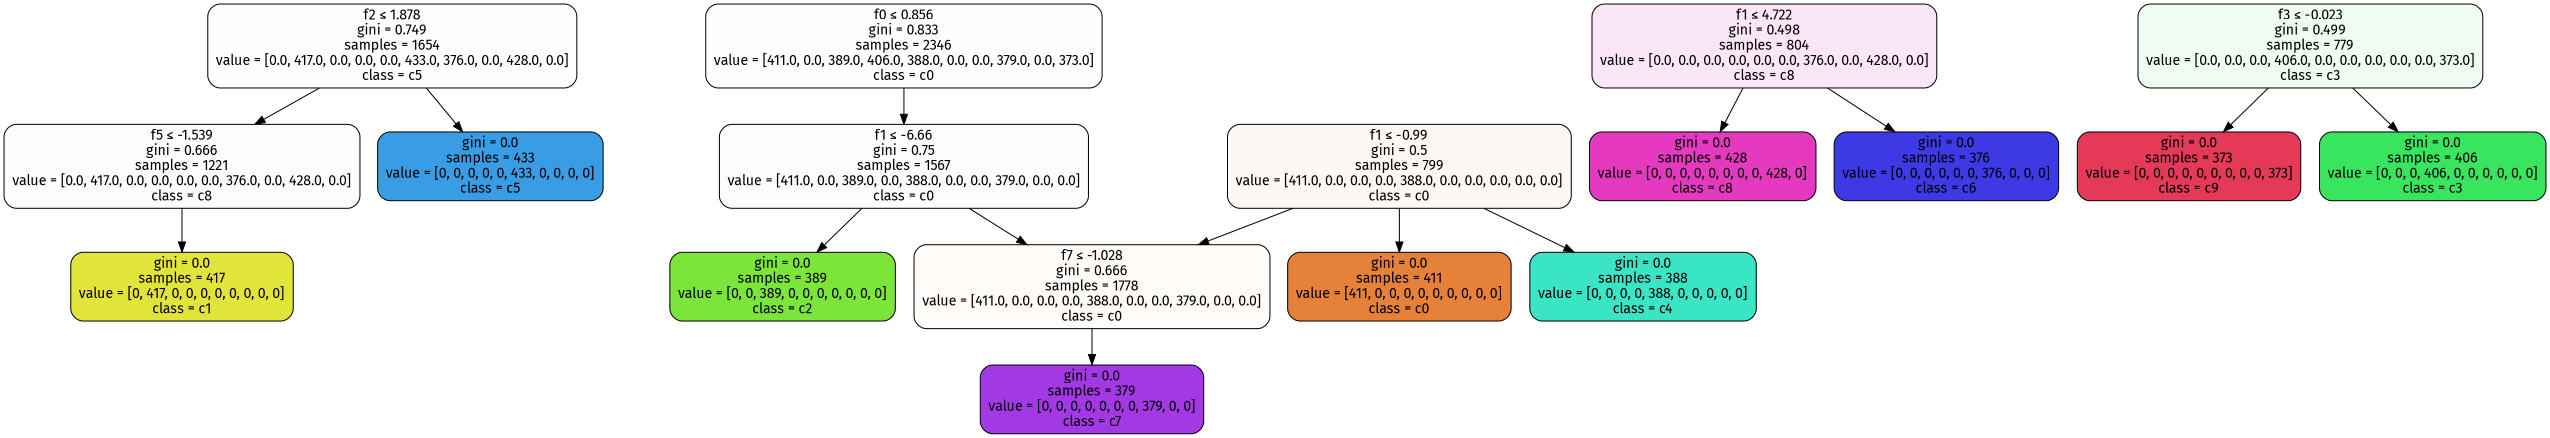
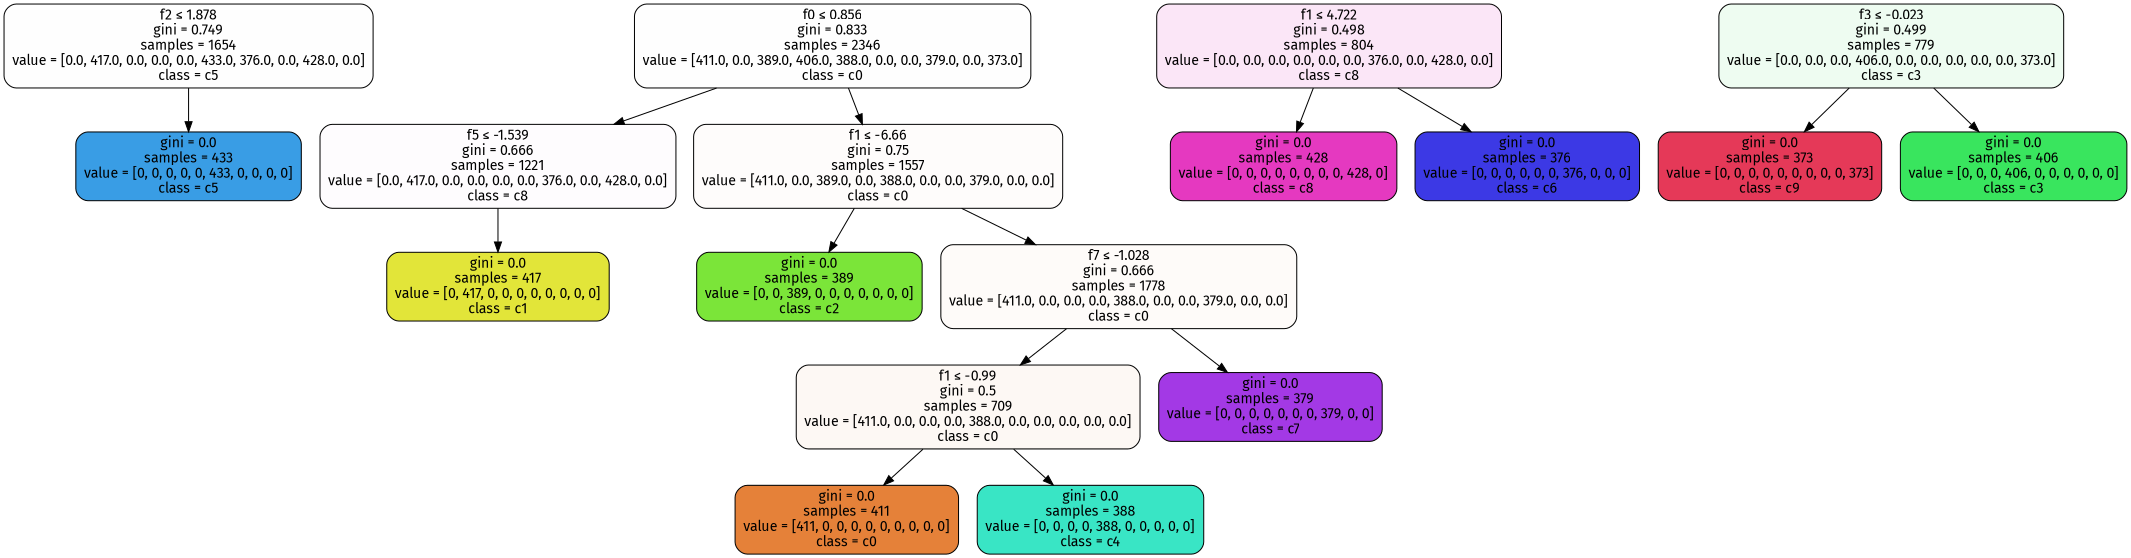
edge "f2 ≤ 1.878" -> "f5 ≤ -1.539": now "f0 ≤ 0.856" -> "f5 ≤ -1.539"
node "f1 ≤ -6.66": text "samples = 1567" -> "samples = 1557"
node "f1 ≤ -0.99": text "samples = 799" -> "samples = 709"
edge "f1 ≤ -0.99" -> "f7 ≤ -1.028": reversed
